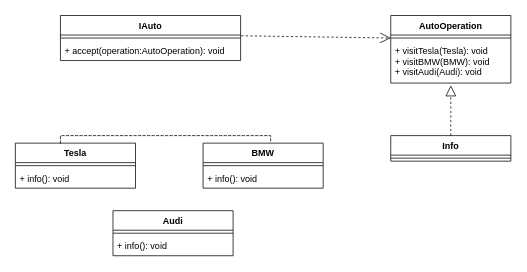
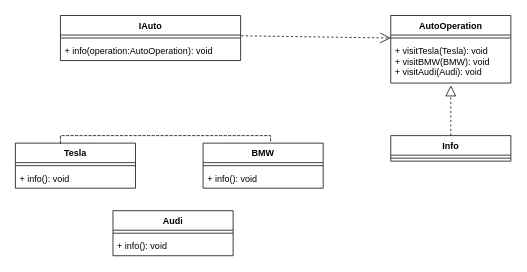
node "+ accept(operation:AutoOperation): void": label "+ accept(operation:AutoOperation): void" -> "+ info(operation:AutoOperation): void"
